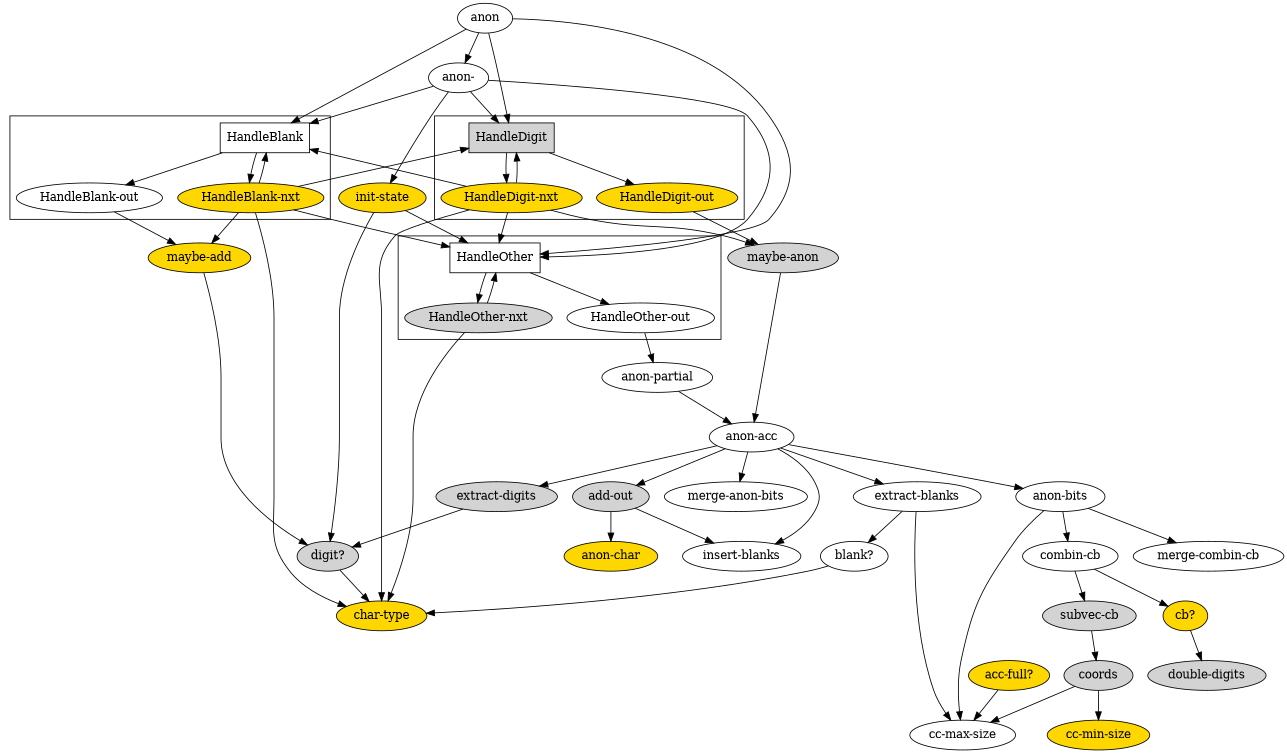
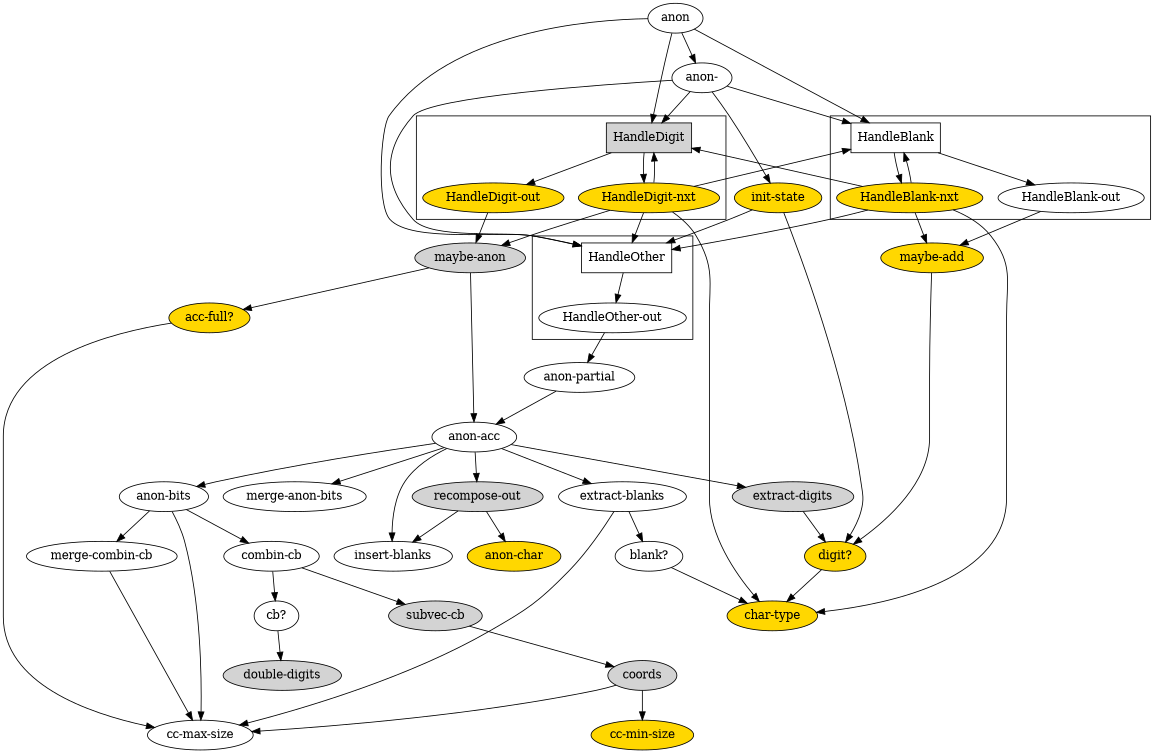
edge "maybe-anon" -> "acc-full?": added
node "HandleOther-nxt": removed
node "add-out": label "add-out" -> "recompose-out"
node "digit?": fillcolor lightgrey -> gold
node "cb?": fillcolor gold -> white
edge "merge-combin-cb" -> "cc-max-size": added
